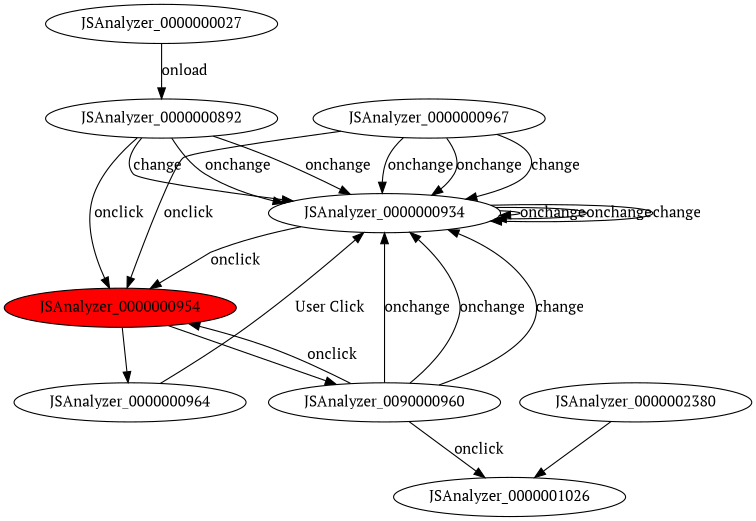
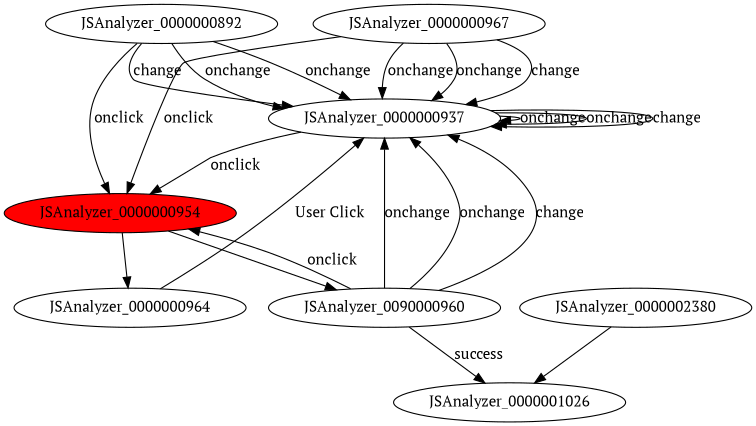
node "JSAnalyzer_0000000027": removed
node "JSAnalyzer_0000000934": label "JSAnalyzer_0000000934" -> "JSAnalyzer_0000000937"
edge "JSAnalyzer_0090000960" -> "JSAnalyzer_0000001026": label "onclick" -> "success"
